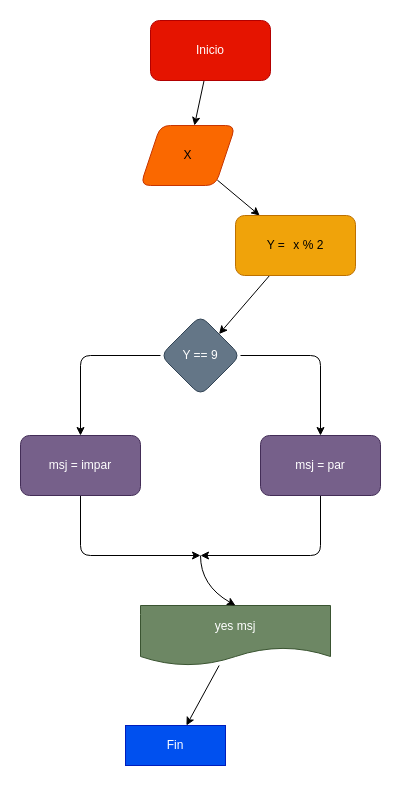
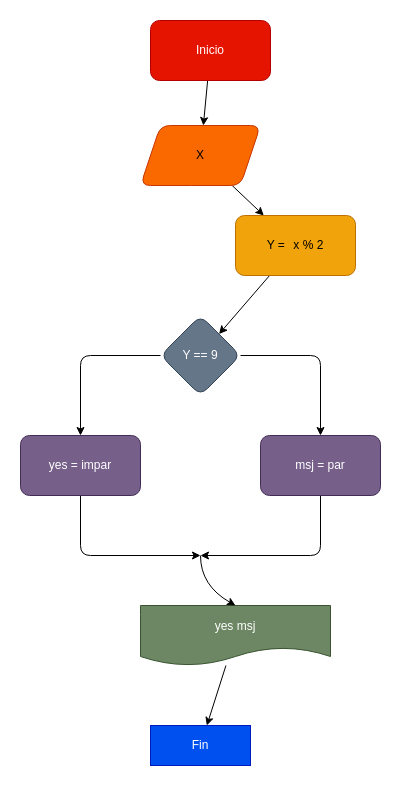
node "X": size 95x60 -> 120x60
node "msj = impar": label "msj = impar" -> "yes = impar"
node "Fin": moved (176, 746) -> (201, 746)
